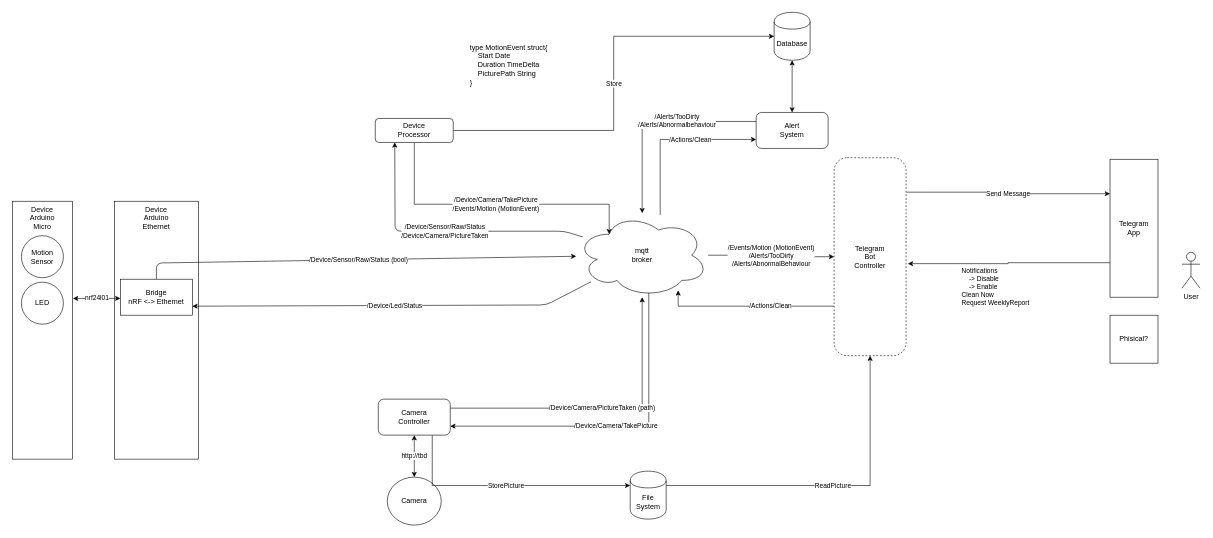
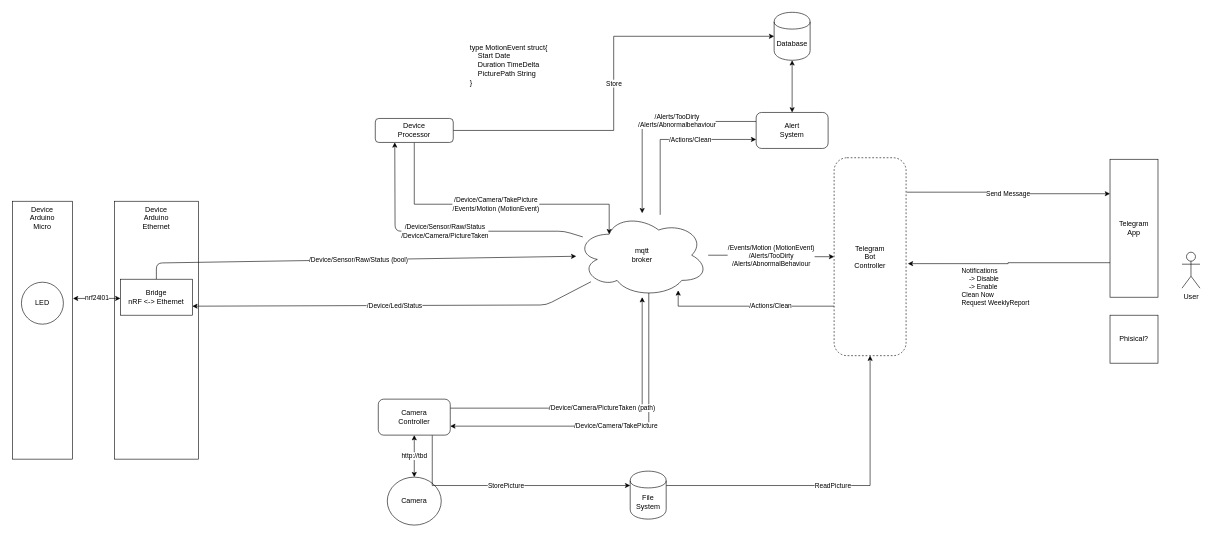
node "Motion Sensor": removed
